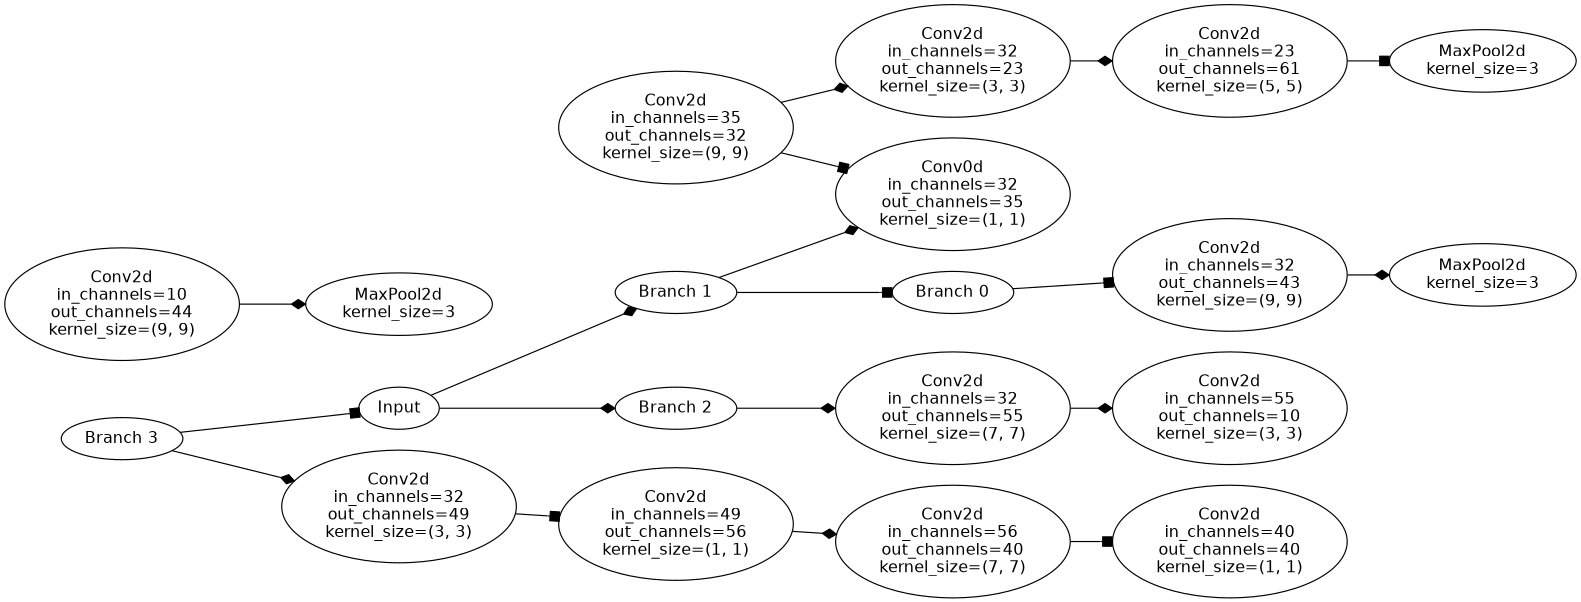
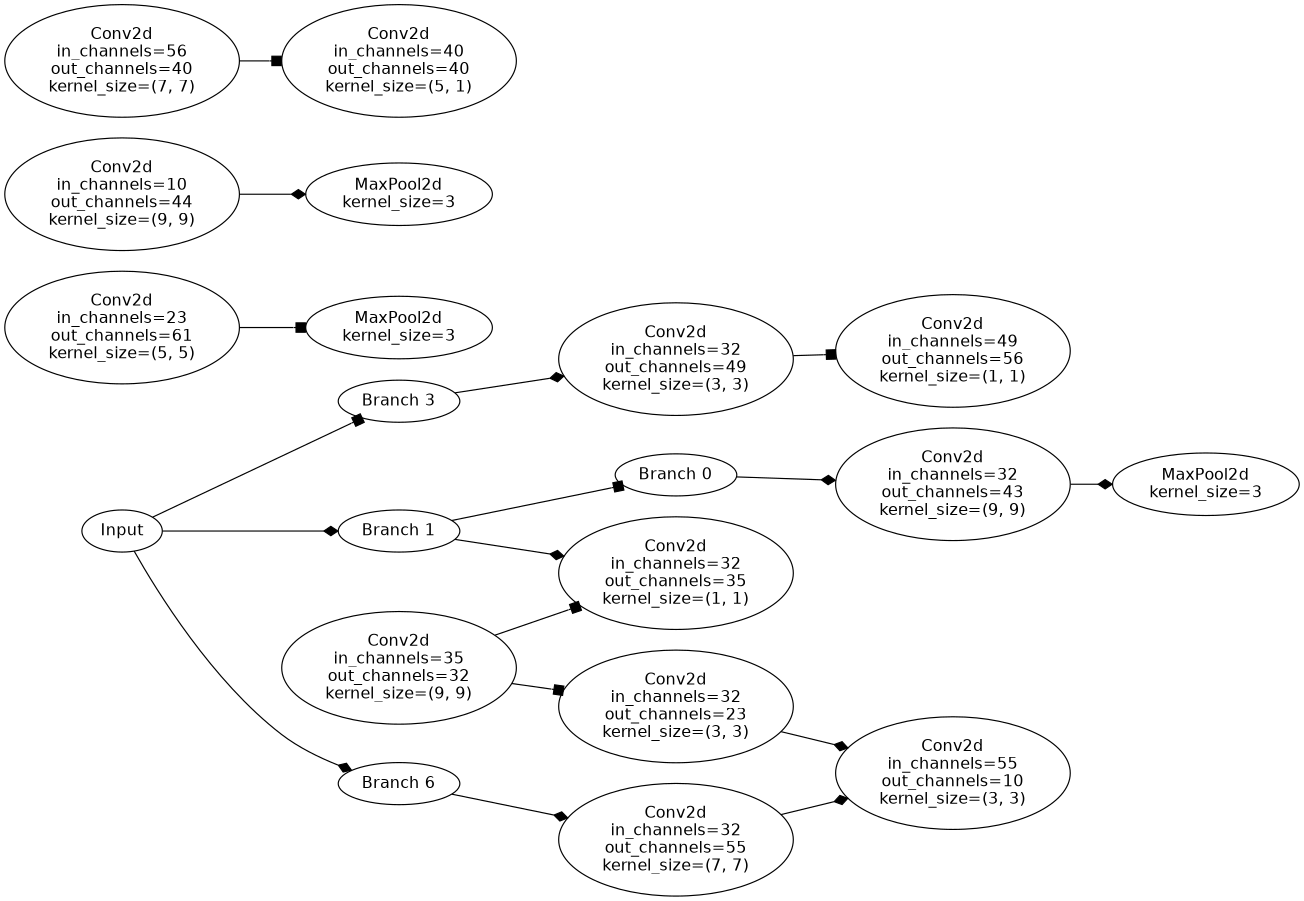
edge "Conv2d in_channels=32 out_channels=23 kernel_size=(3, 3)" -> "Conv2d in_channels=23 out_channels=61 kernel_size=(5, 5)": now "Conv2d in_channels=32 out_channels=23 kernel_size=(3, 3)" -> "Conv2d in_channels=55 out_channels=10 kernel_size=(3, 3)"
edge "Conv2d in_channels=35 out_channels=32 kernel_size=(9, 9)" -> "Conv2d in_channels=32 out_channels=23 kernel_size=(3, 3)": arrowhead diamond -> box
node "Conv0d in_channels=32 out_channels=35 kernel_size=(1, 1)": label "Conv0d in_channels=32 out_channels=35 kernel_size=(1, 1)" -> "Conv2d in_channels=32 out_channels=35 kernel_size=(1, 1)"
edge "Branch 0" -> "Conv2d in_channels=32 out_channels=43 kernel_size=(9, 9)": arrowhead box -> diamond
node "Branch 2": label "Branch 2" -> "Branch 6"
edge "Branch 3" -> "Input": reversed
edge "Conv2d in_channels=49 out_channels=56 kernel_size=(1, 1)" -> "Conv2d in_channels=56 out_channels=40 kernel_size=(7, 7)": removed
node "Conv2d in_channels=40 out_channels=40 kernel_size=(1, 1)": label "Conv2d in_channels=40 out_channels=40 kernel_size=(1, 1)" -> "Conv2d in_channels=40 out_channels=40 kernel_size=(5, 1)"
